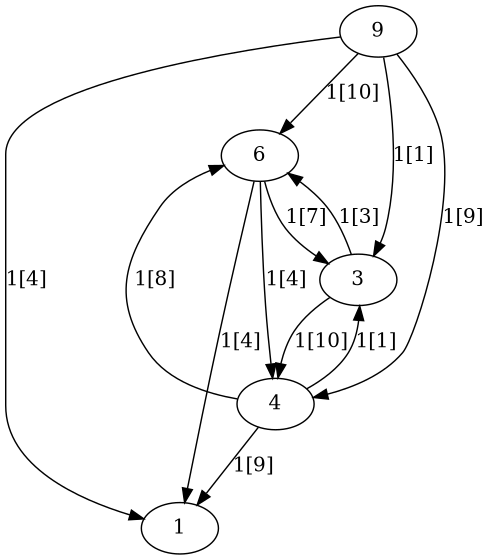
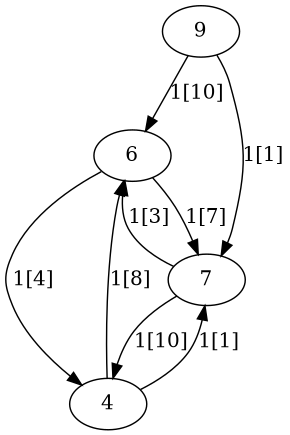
edge "9" -> "4": removed, label "1[9]"
node "3": label "3" -> "7"
node "1": removed
